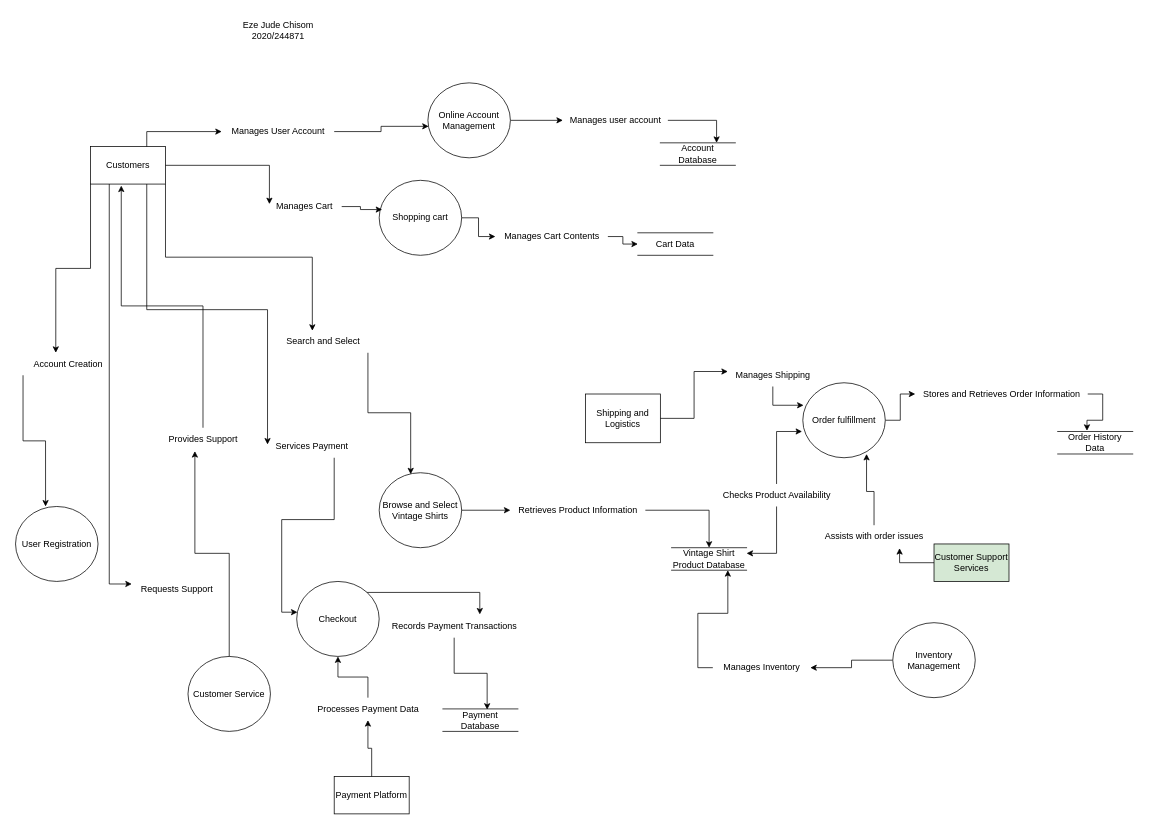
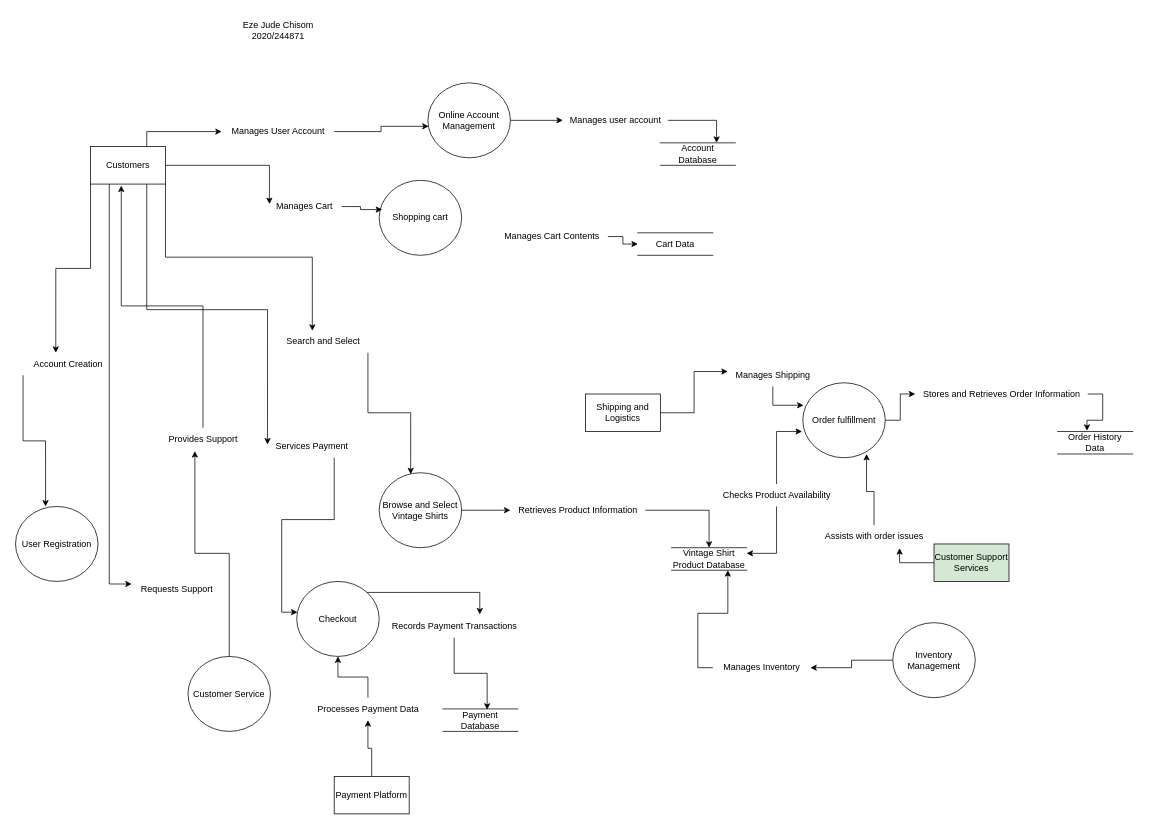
edge "Shopping cart" -> "Manages Cart Contents": removed
node "Shipping and Logistics": size 75x49 -> 75x38
